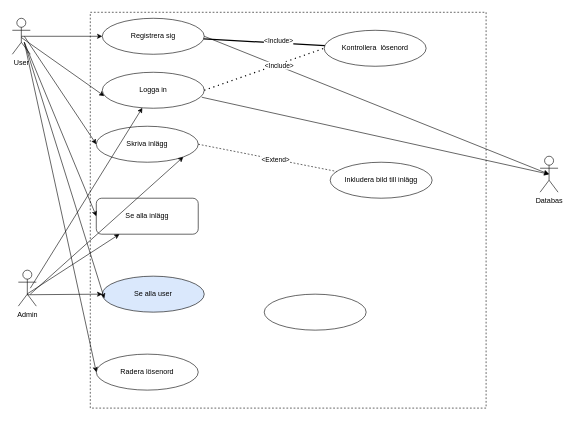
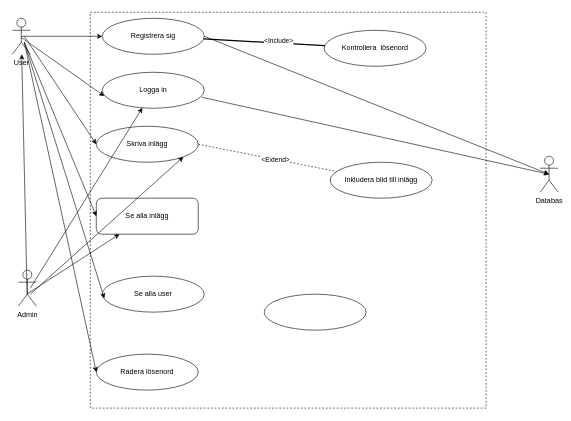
edge "Kontrollera lösenord" -- "Logga in": removed, label "<Include>"
node "Se alla user": fillcolor #dae8fc -> #ffffff
edge "Admin" -> "Se alla user": now "Admin" -> "User"
